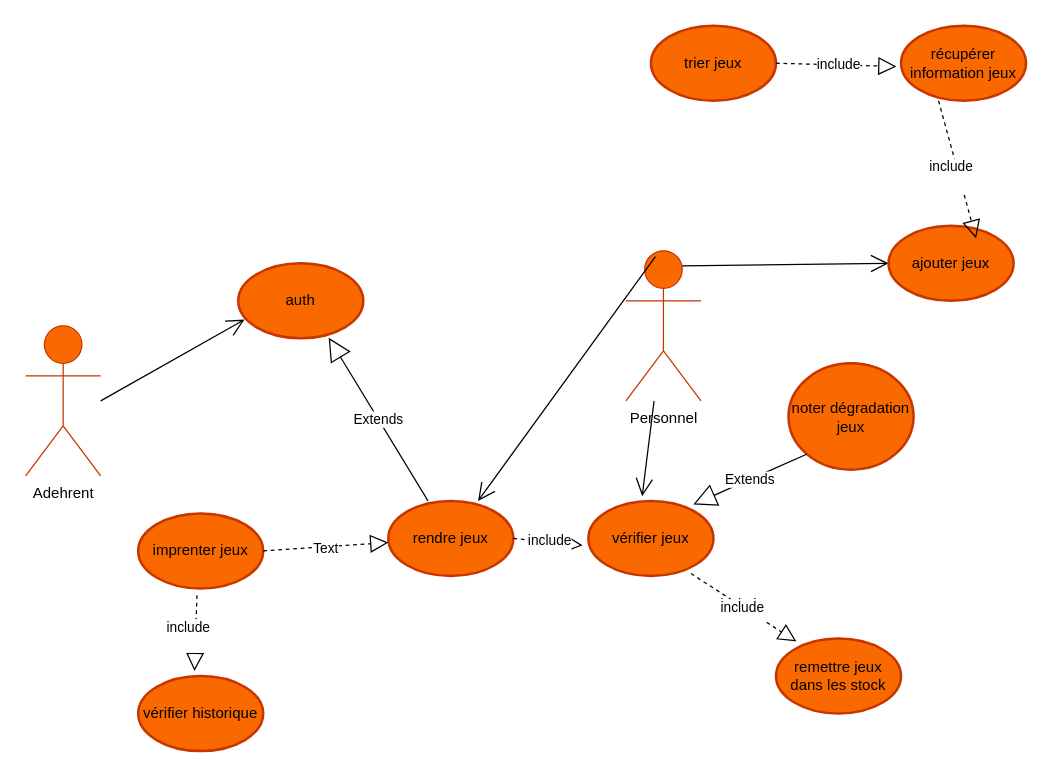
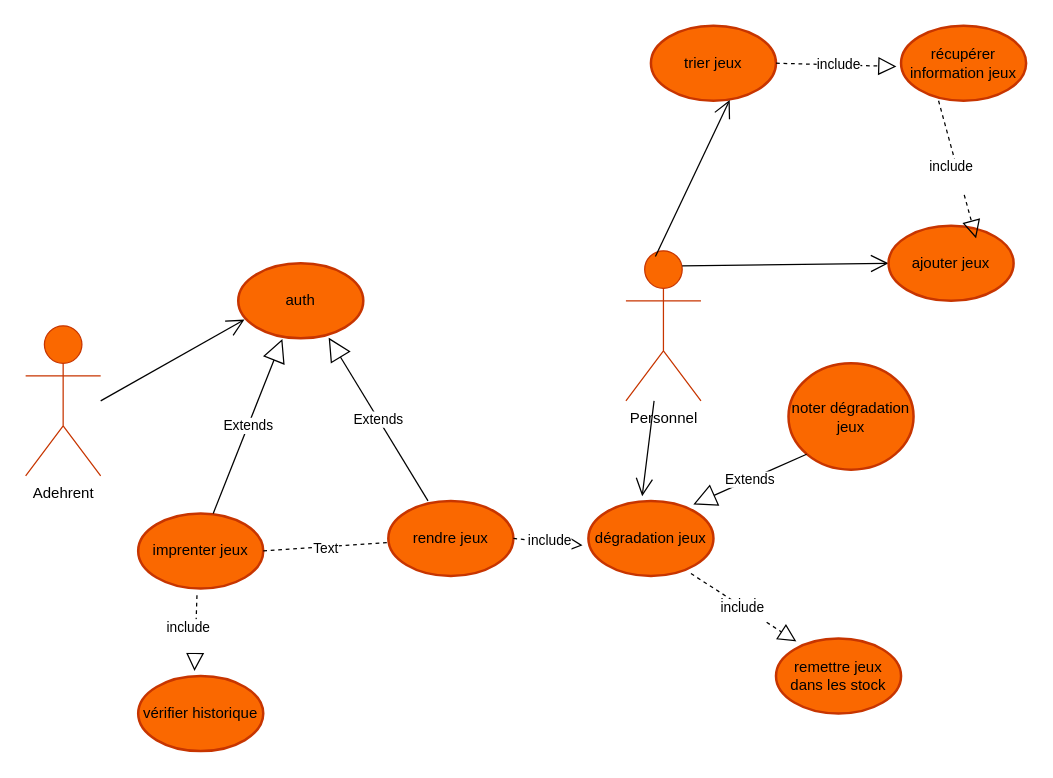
edge "Personnel" -> "rendre jeux": now "Personnel" -> "trier jeux"
edge "imprenter jeux" -> "auth": added, label "Extends"
node "vérifier jeux": label "vérifier jeux" -> "dégradation jeux"
edge "imprenter jeux" -> "rendre jeux": arrowhead block -> none
